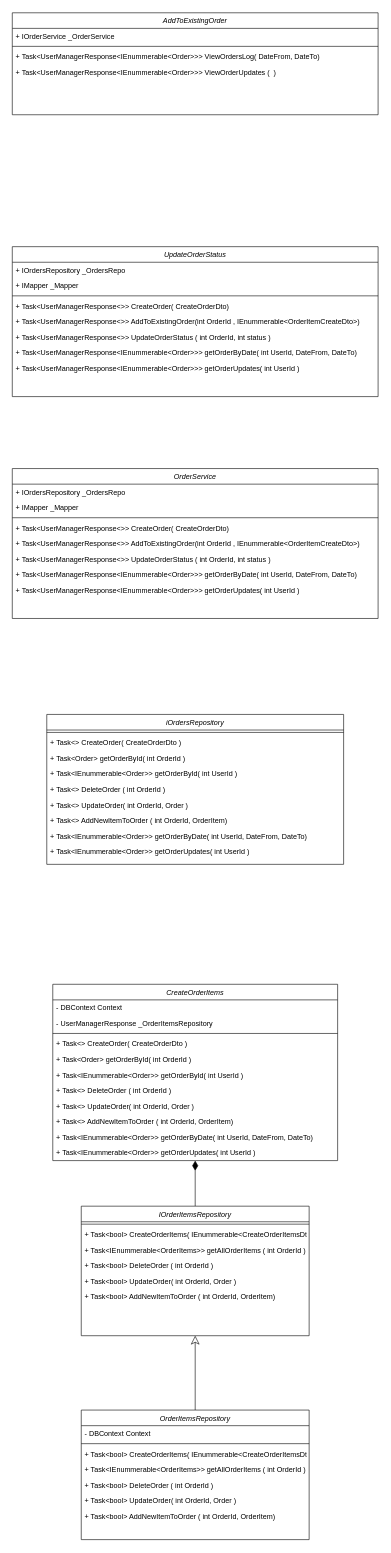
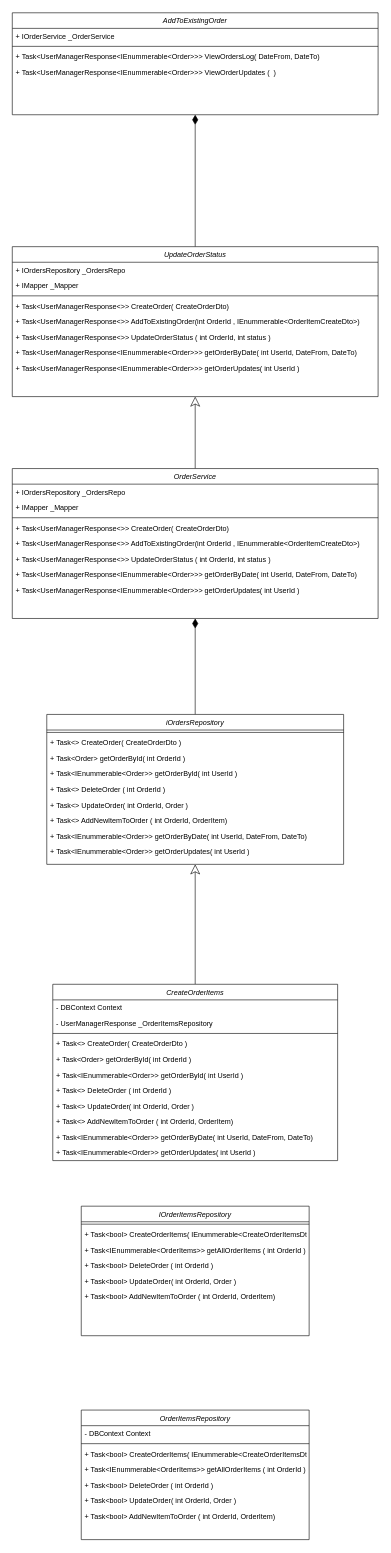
edge "UpdateOrderStatus" -> "AddToExistingOrder": added
edge "OrderService" -> "UpdateOrderStatus": added
edge "iOrdersRepository" -> "OrderService": added
edge "CreateOrderItems" -> "iOrdersRepository": added
edge "IOrderItemsRepository" -> "CreateOrderItems": removed
edge "OrderItemsRepository" -> "IOrderItemsRepository": removed
